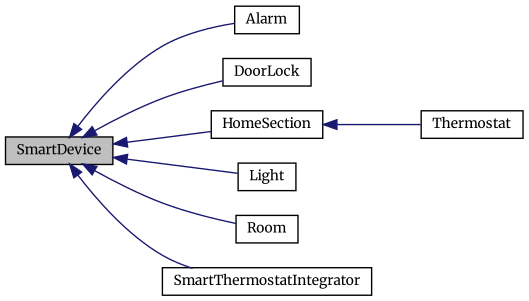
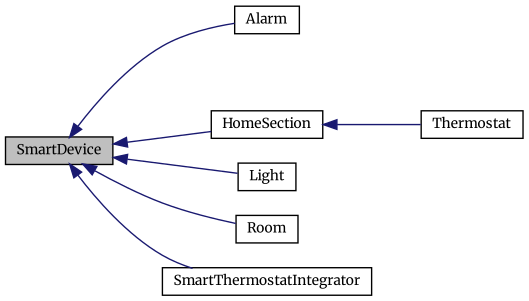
node "DoorLock": removed
